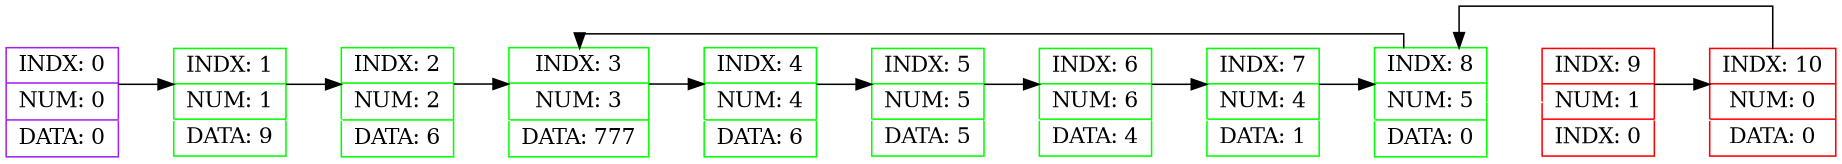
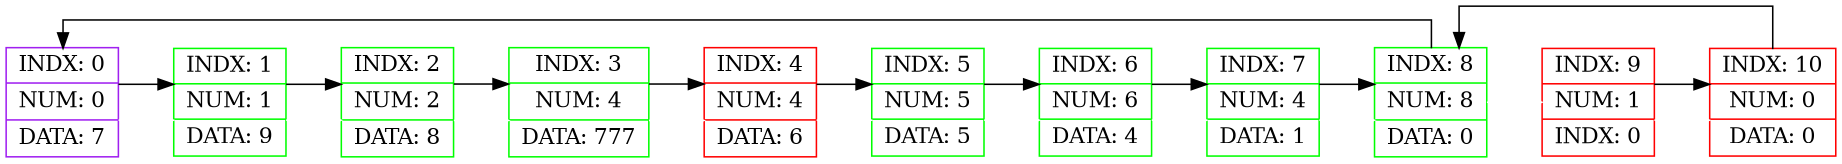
edge "INDX: 8" -> "INDX: 3": now "INDX: 8" -> "INDX: 0"
node "INDX: 3": text "NUM: 3" -> "NUM: 4"
node "INDX: 8": text "NUM: 5" -> "NUM: 8"
node "INDX: 4": color green -> red
node "INDX: 0": text "DATA: 0" -> "DATA: 7"
node "INDX: 2": text "DATA: 6" -> "DATA: 8"
